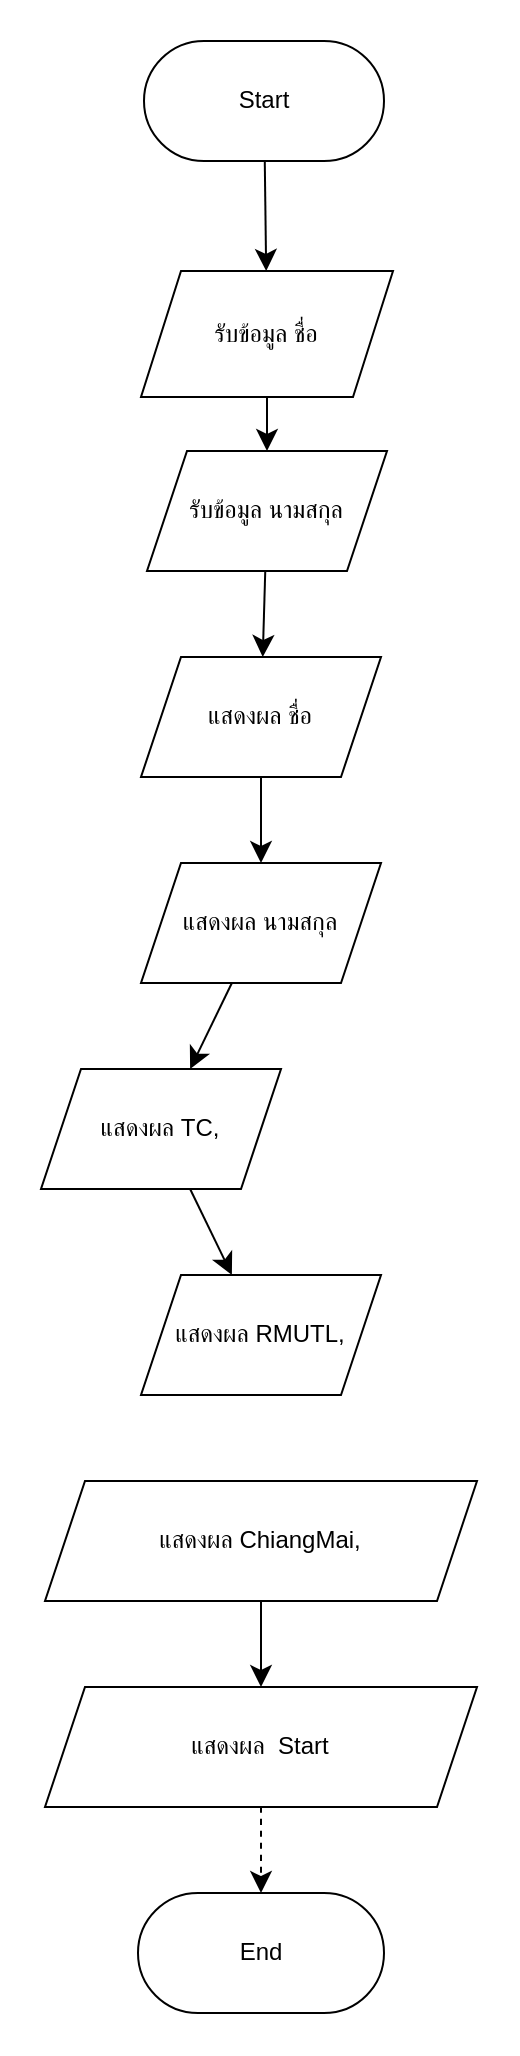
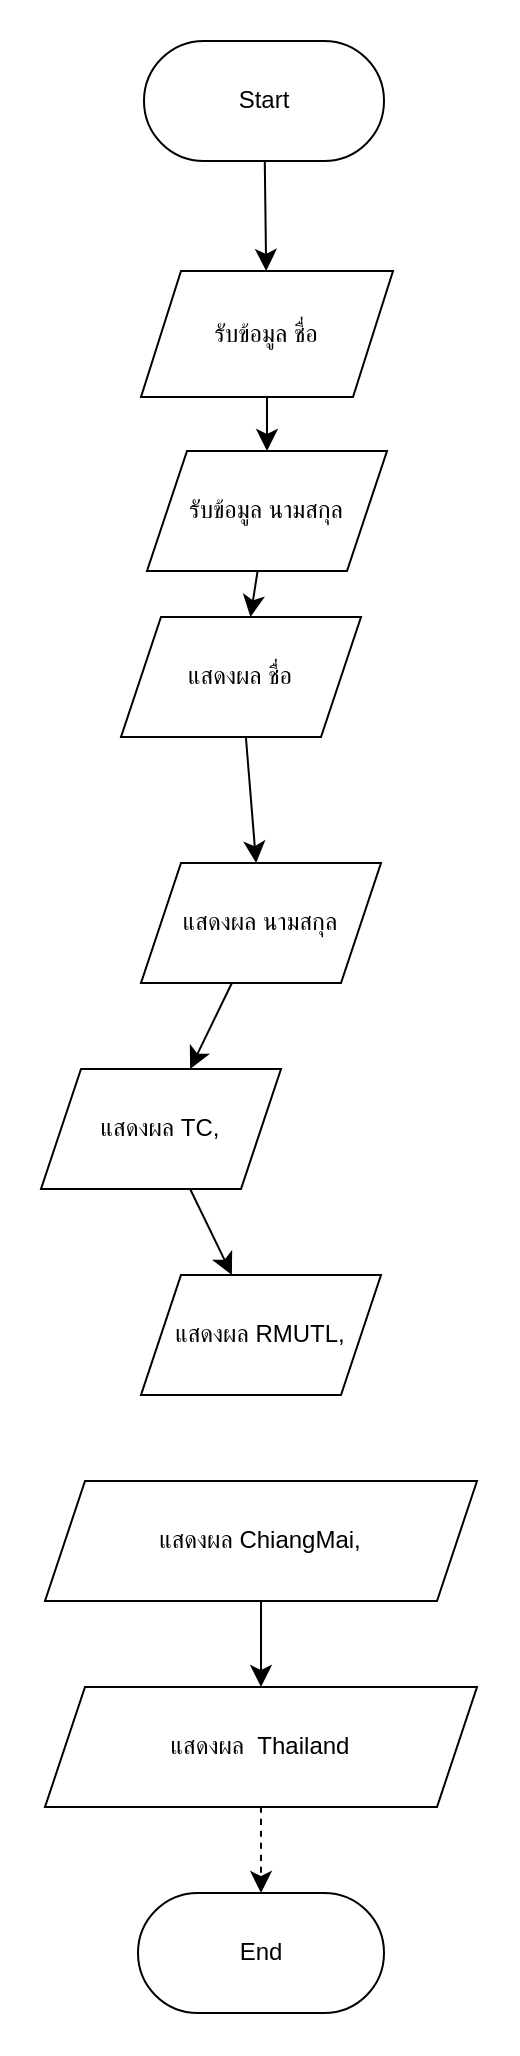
node "แสดงผล ชื่อ": moved (261, 717) -> (241, 677)
node "แสดงผล Start": label "แสดงผล Start" -> "แสดงผล Thailand"
